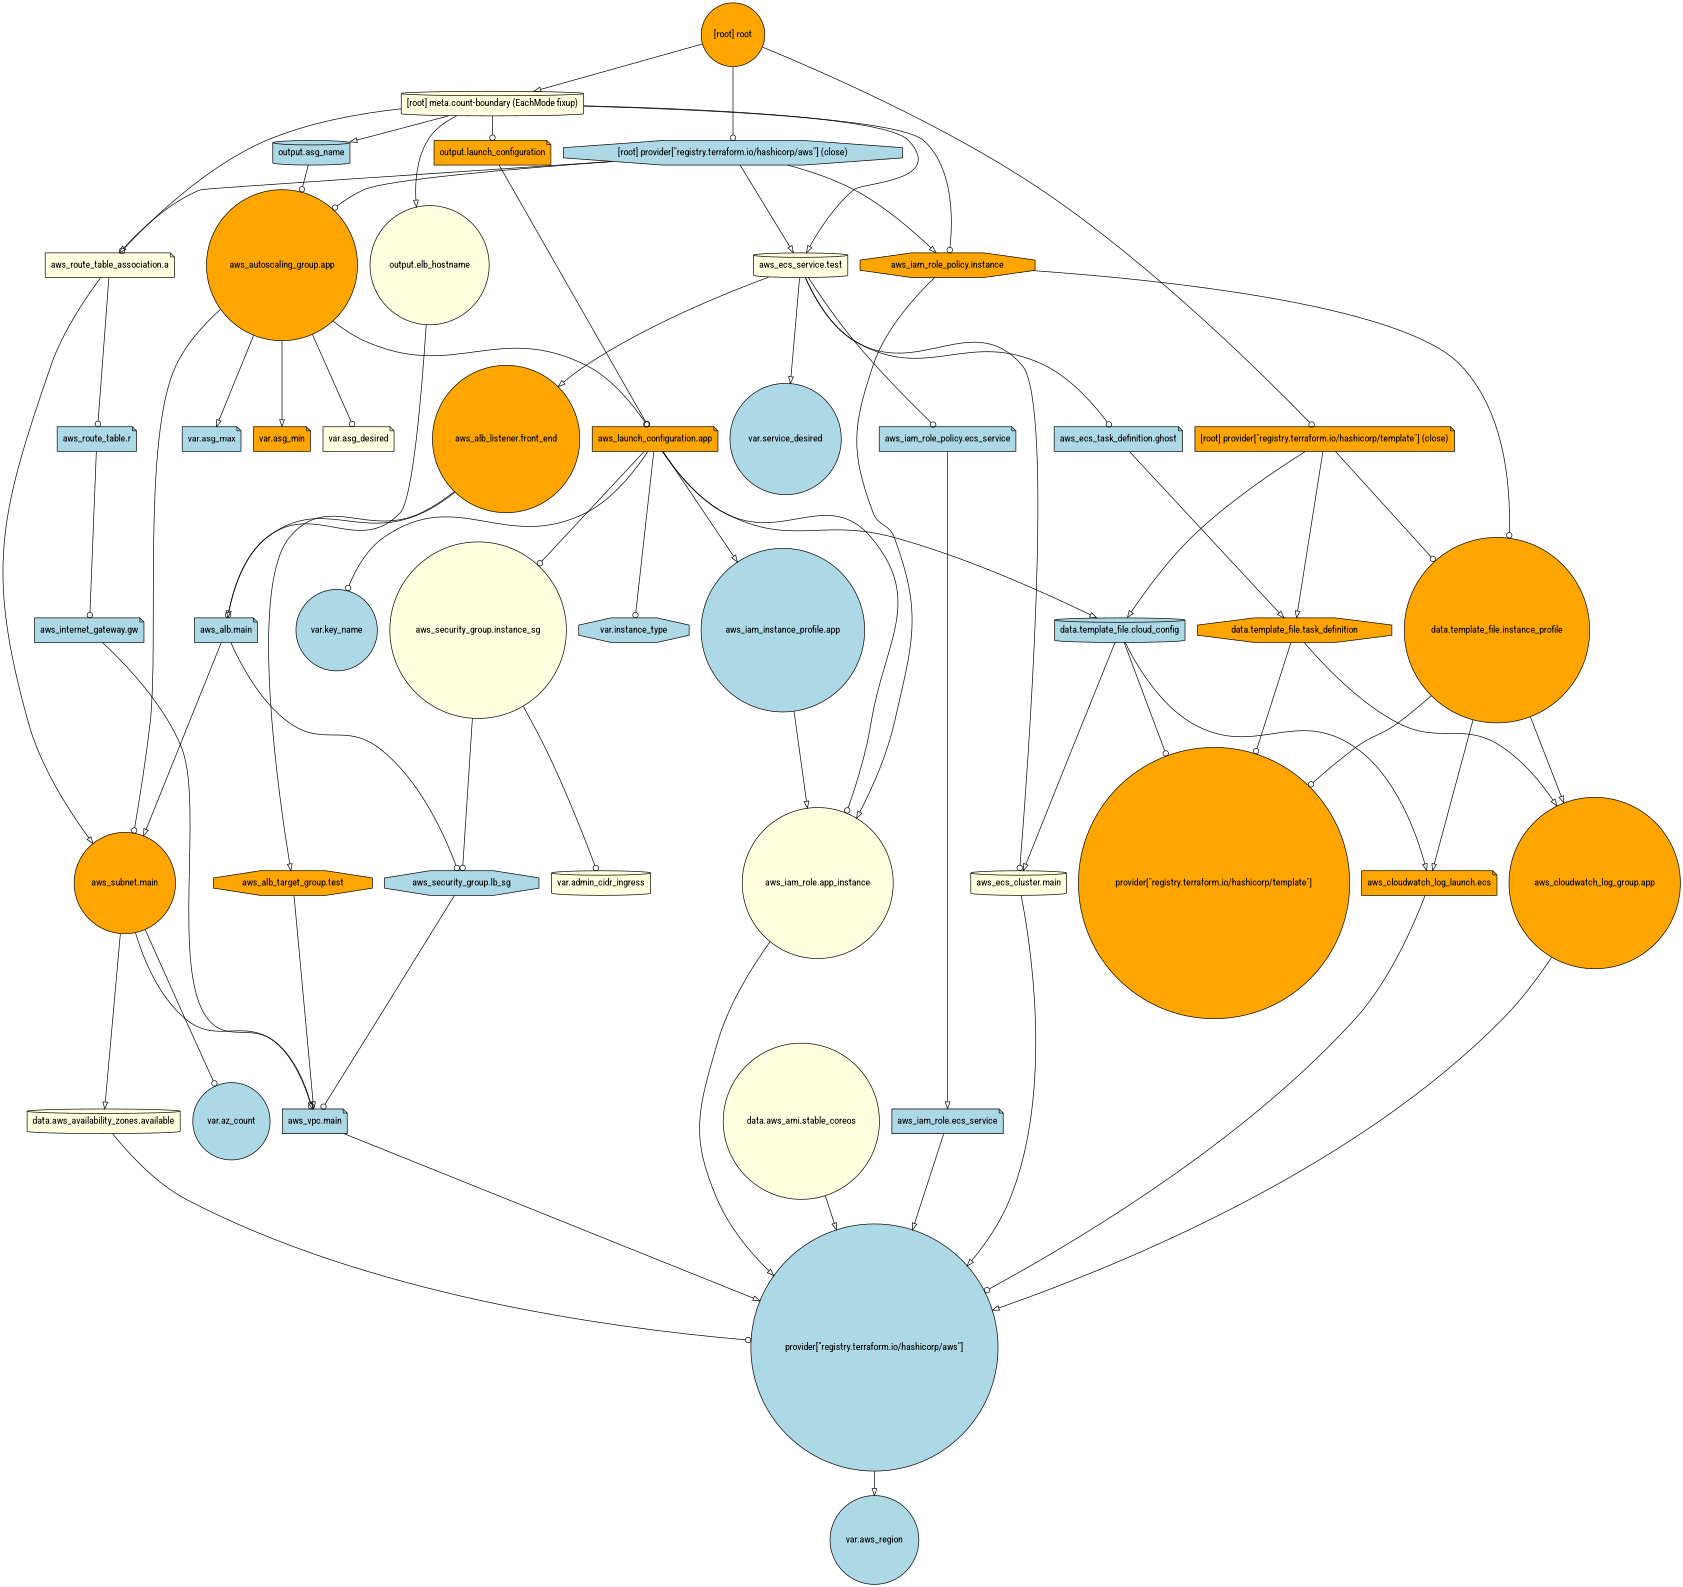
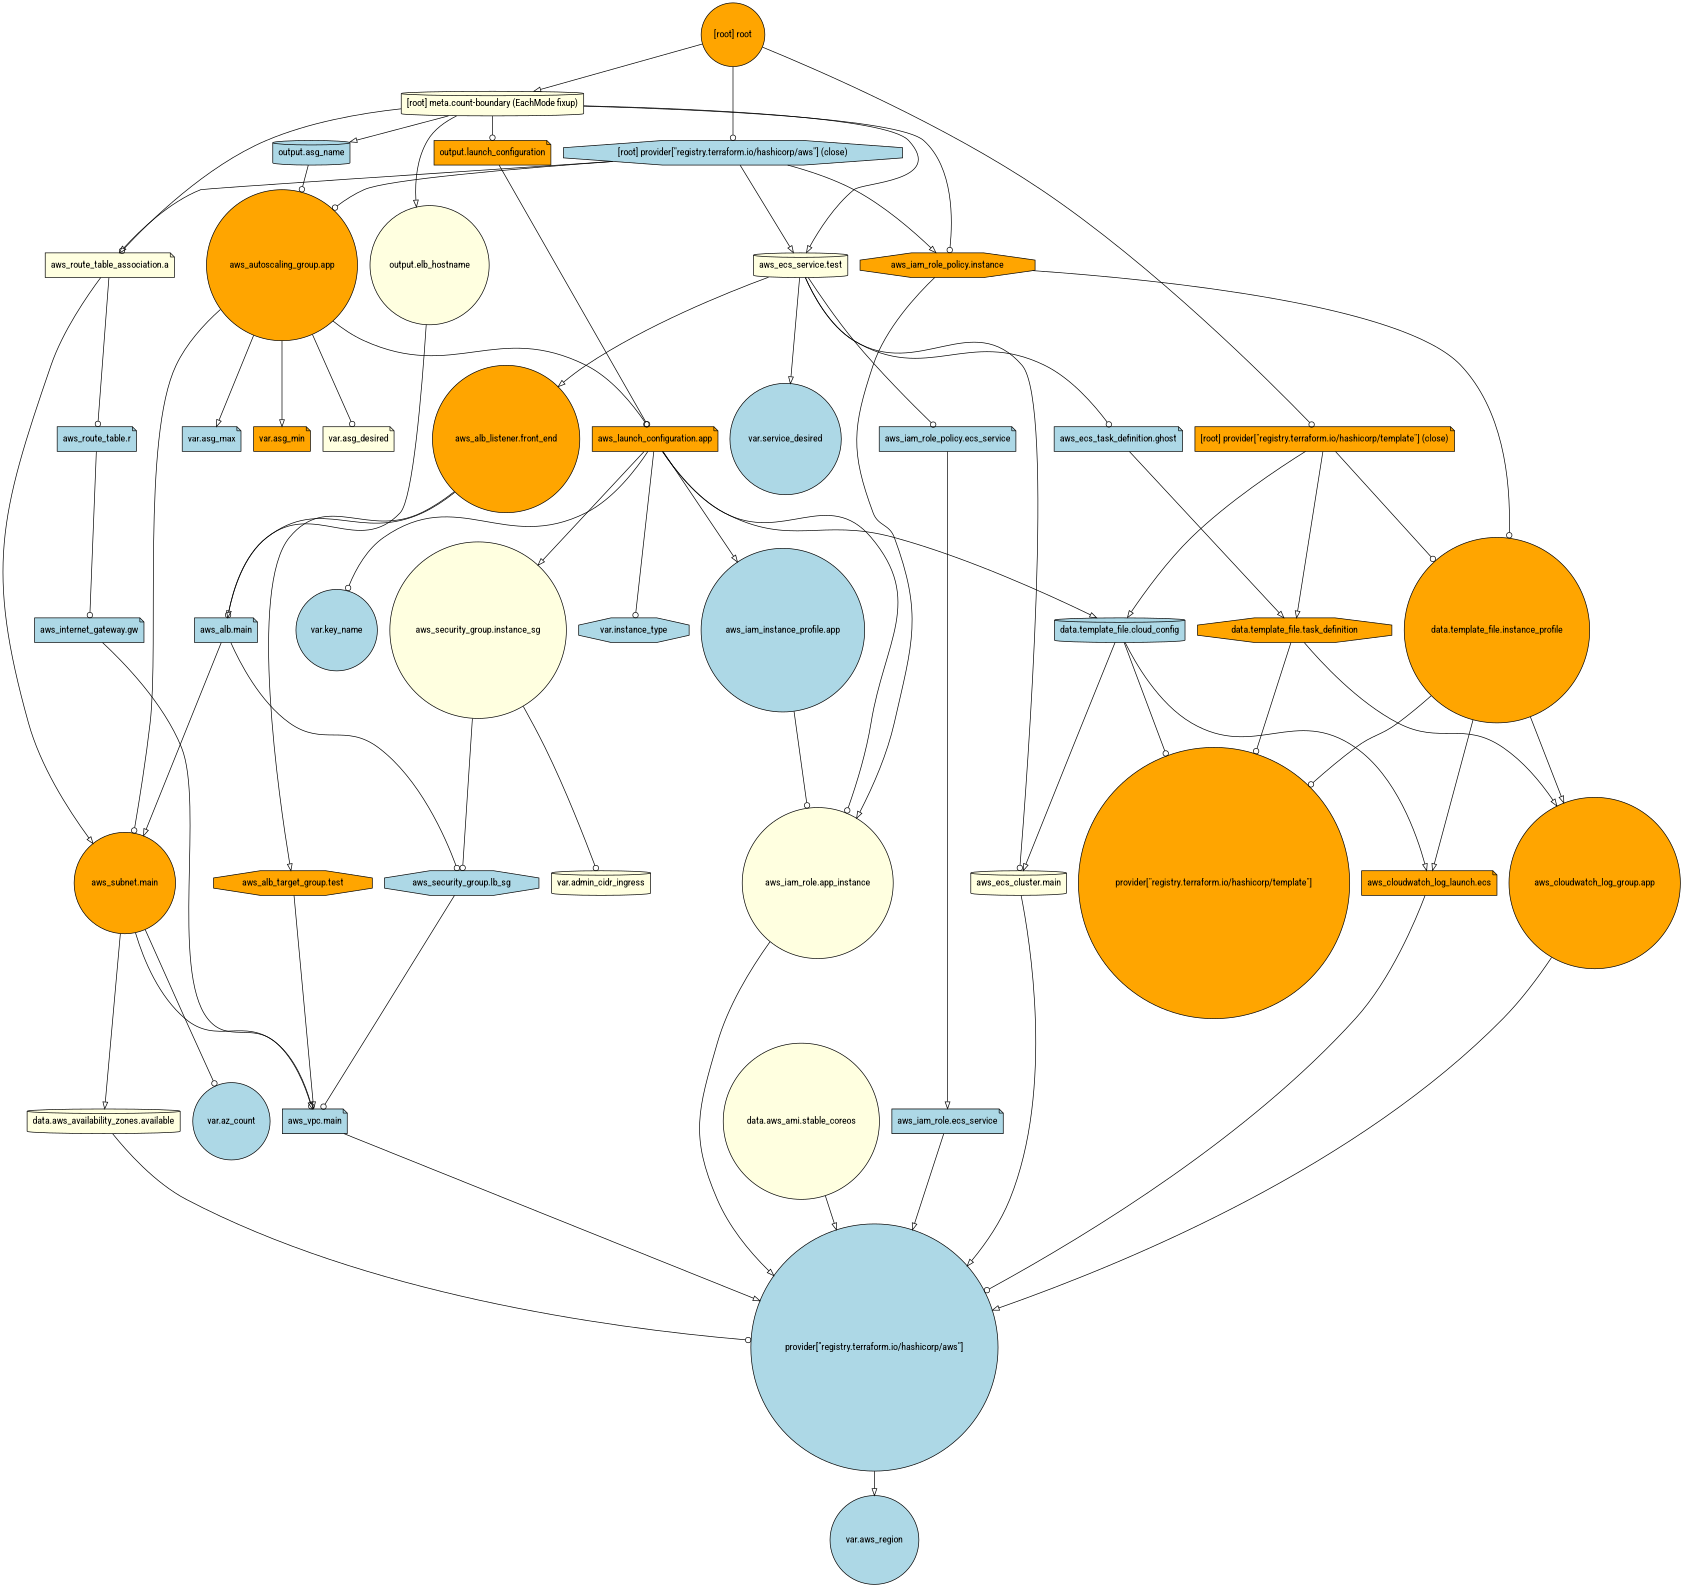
edge "aws_launch_configuration.app" -> "aws_security_group.instance_sg": arrowhead odot -> onormal
edge "aws_iam_instance_profile.app" -> "aws_iam_role.app_instance": arrowhead onormal -> odot
